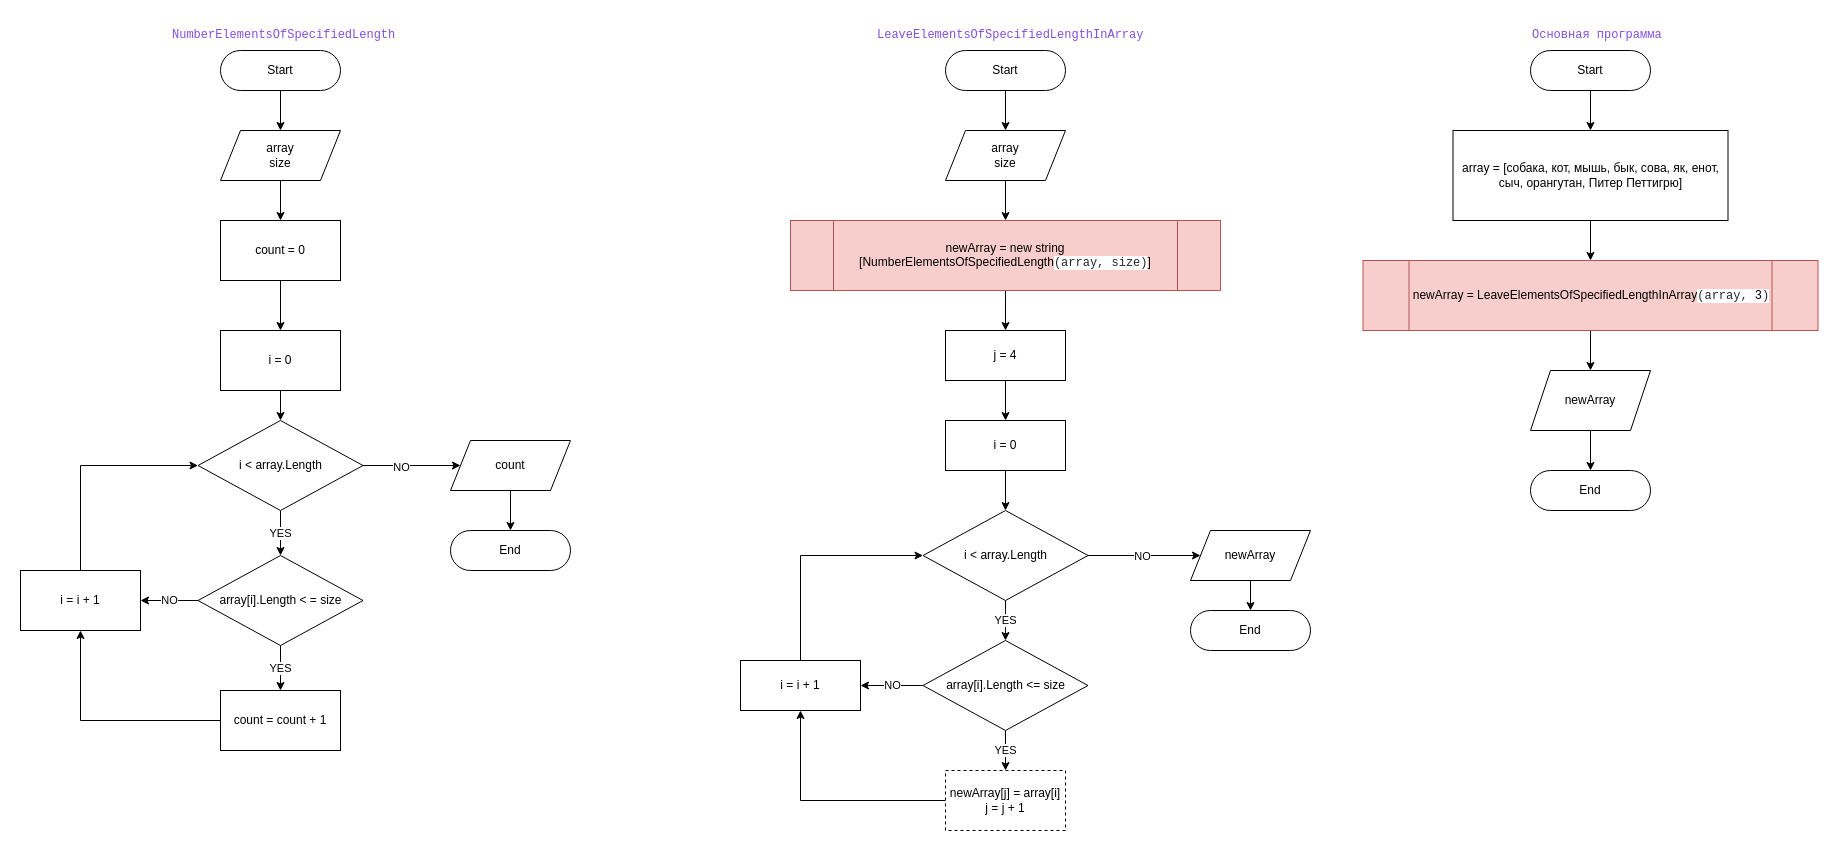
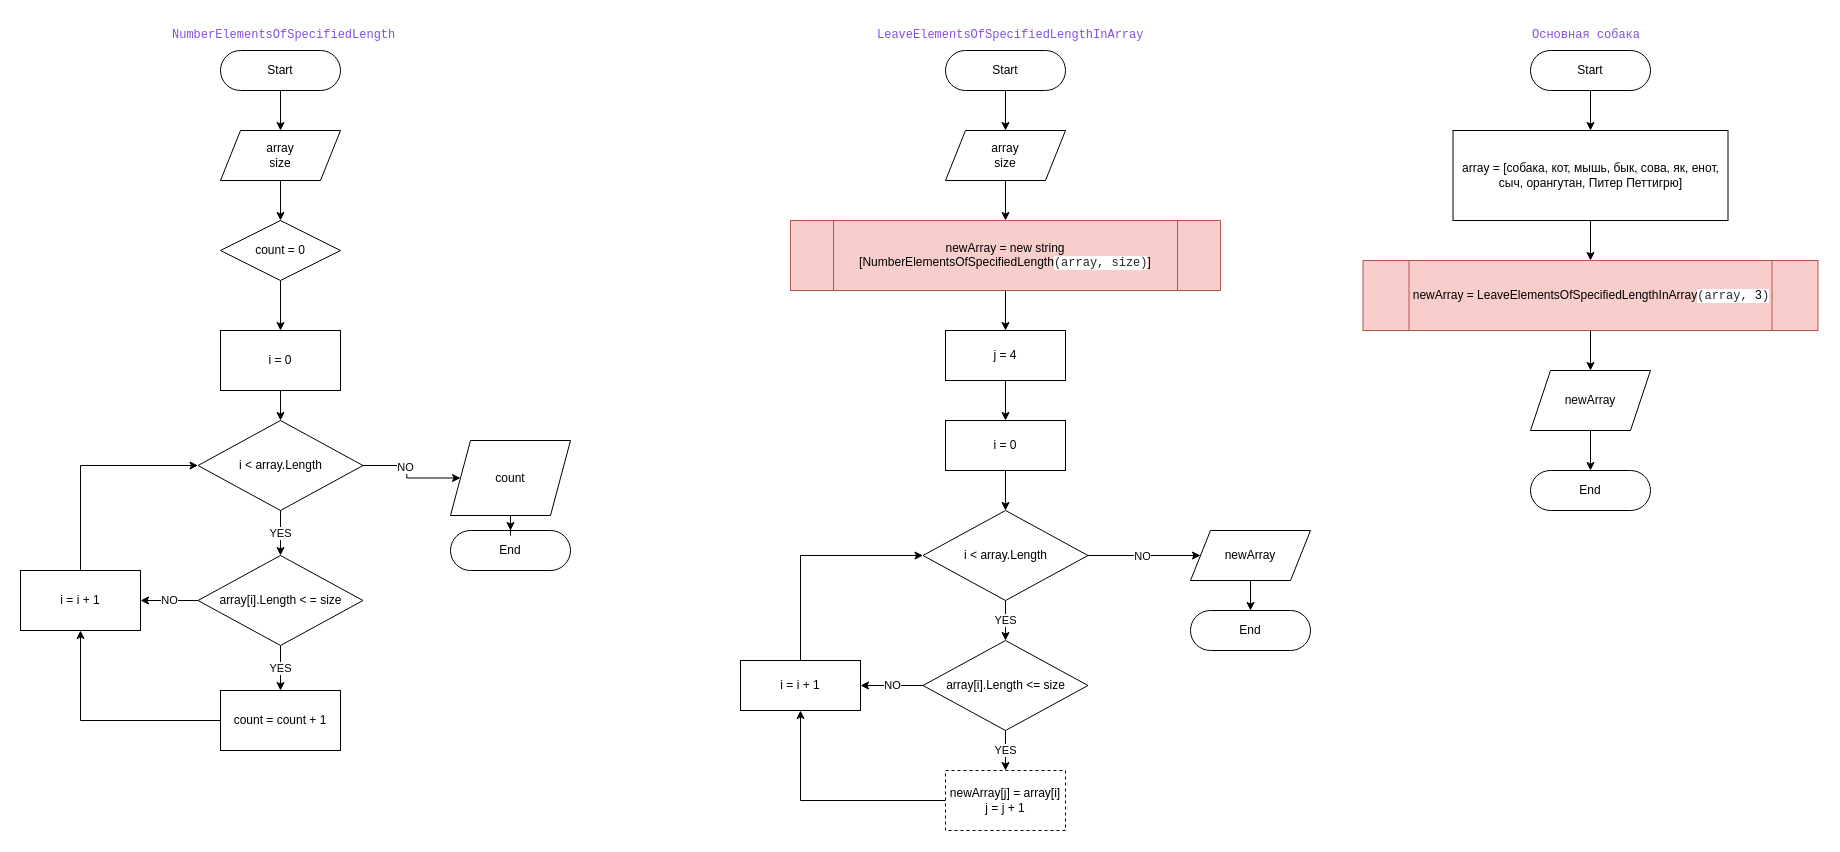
node "Основная программа": label "Основная программа" -> "Основная собака"
node "count = 0": shape rectangle -> diamond
node "count": size 120x50 -> 120x75
